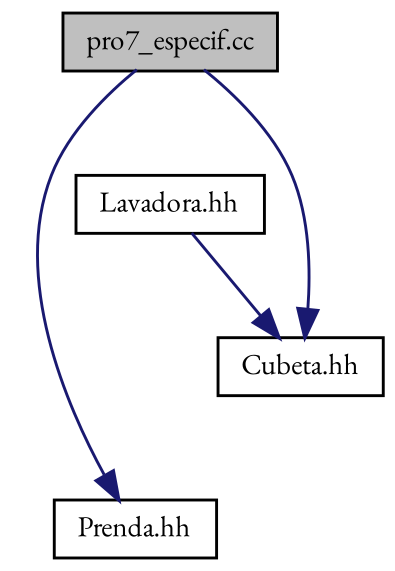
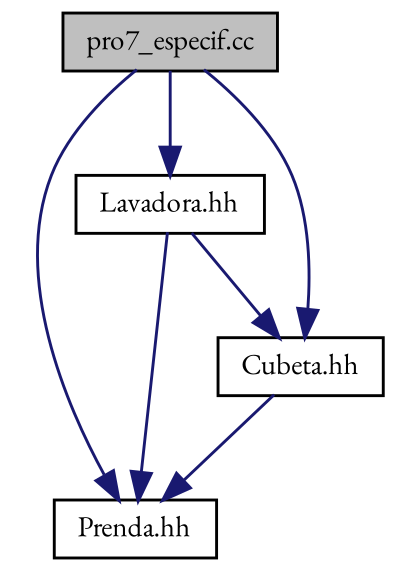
edge "pro7_especif.cc" -> "Lavadora.hh": added
edge "Lavadora.hh" -> "Prenda.hh": added
edge "Cubeta.hh" -> "Prenda.hh": added
